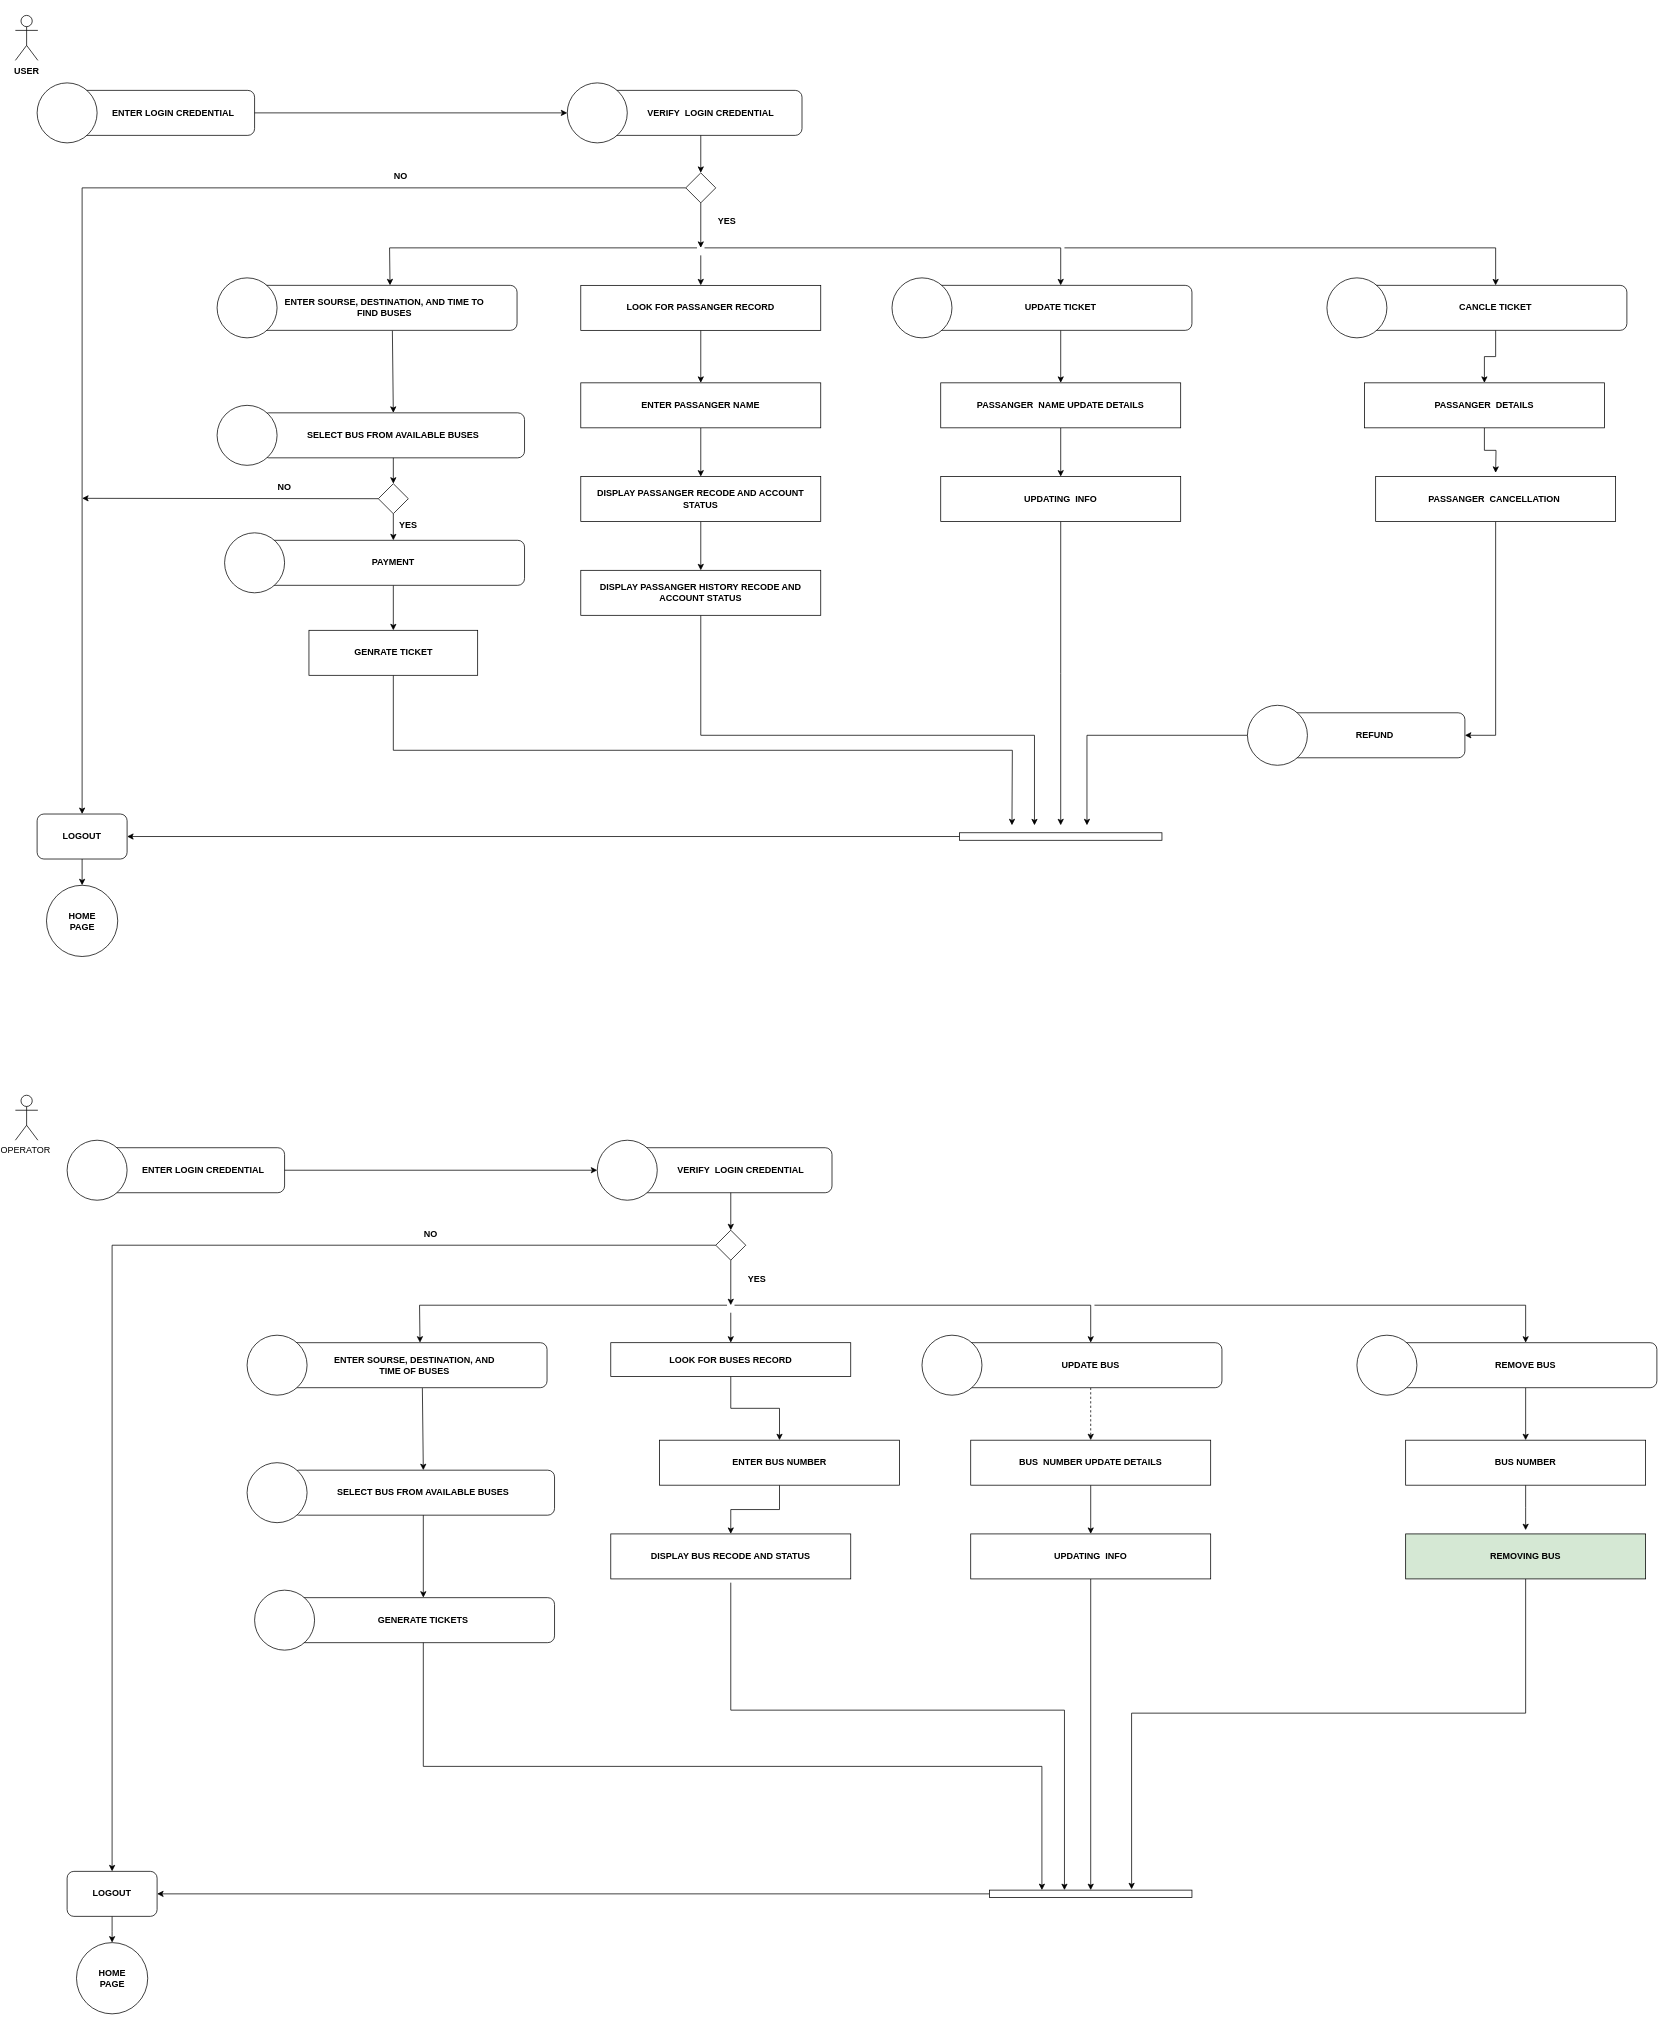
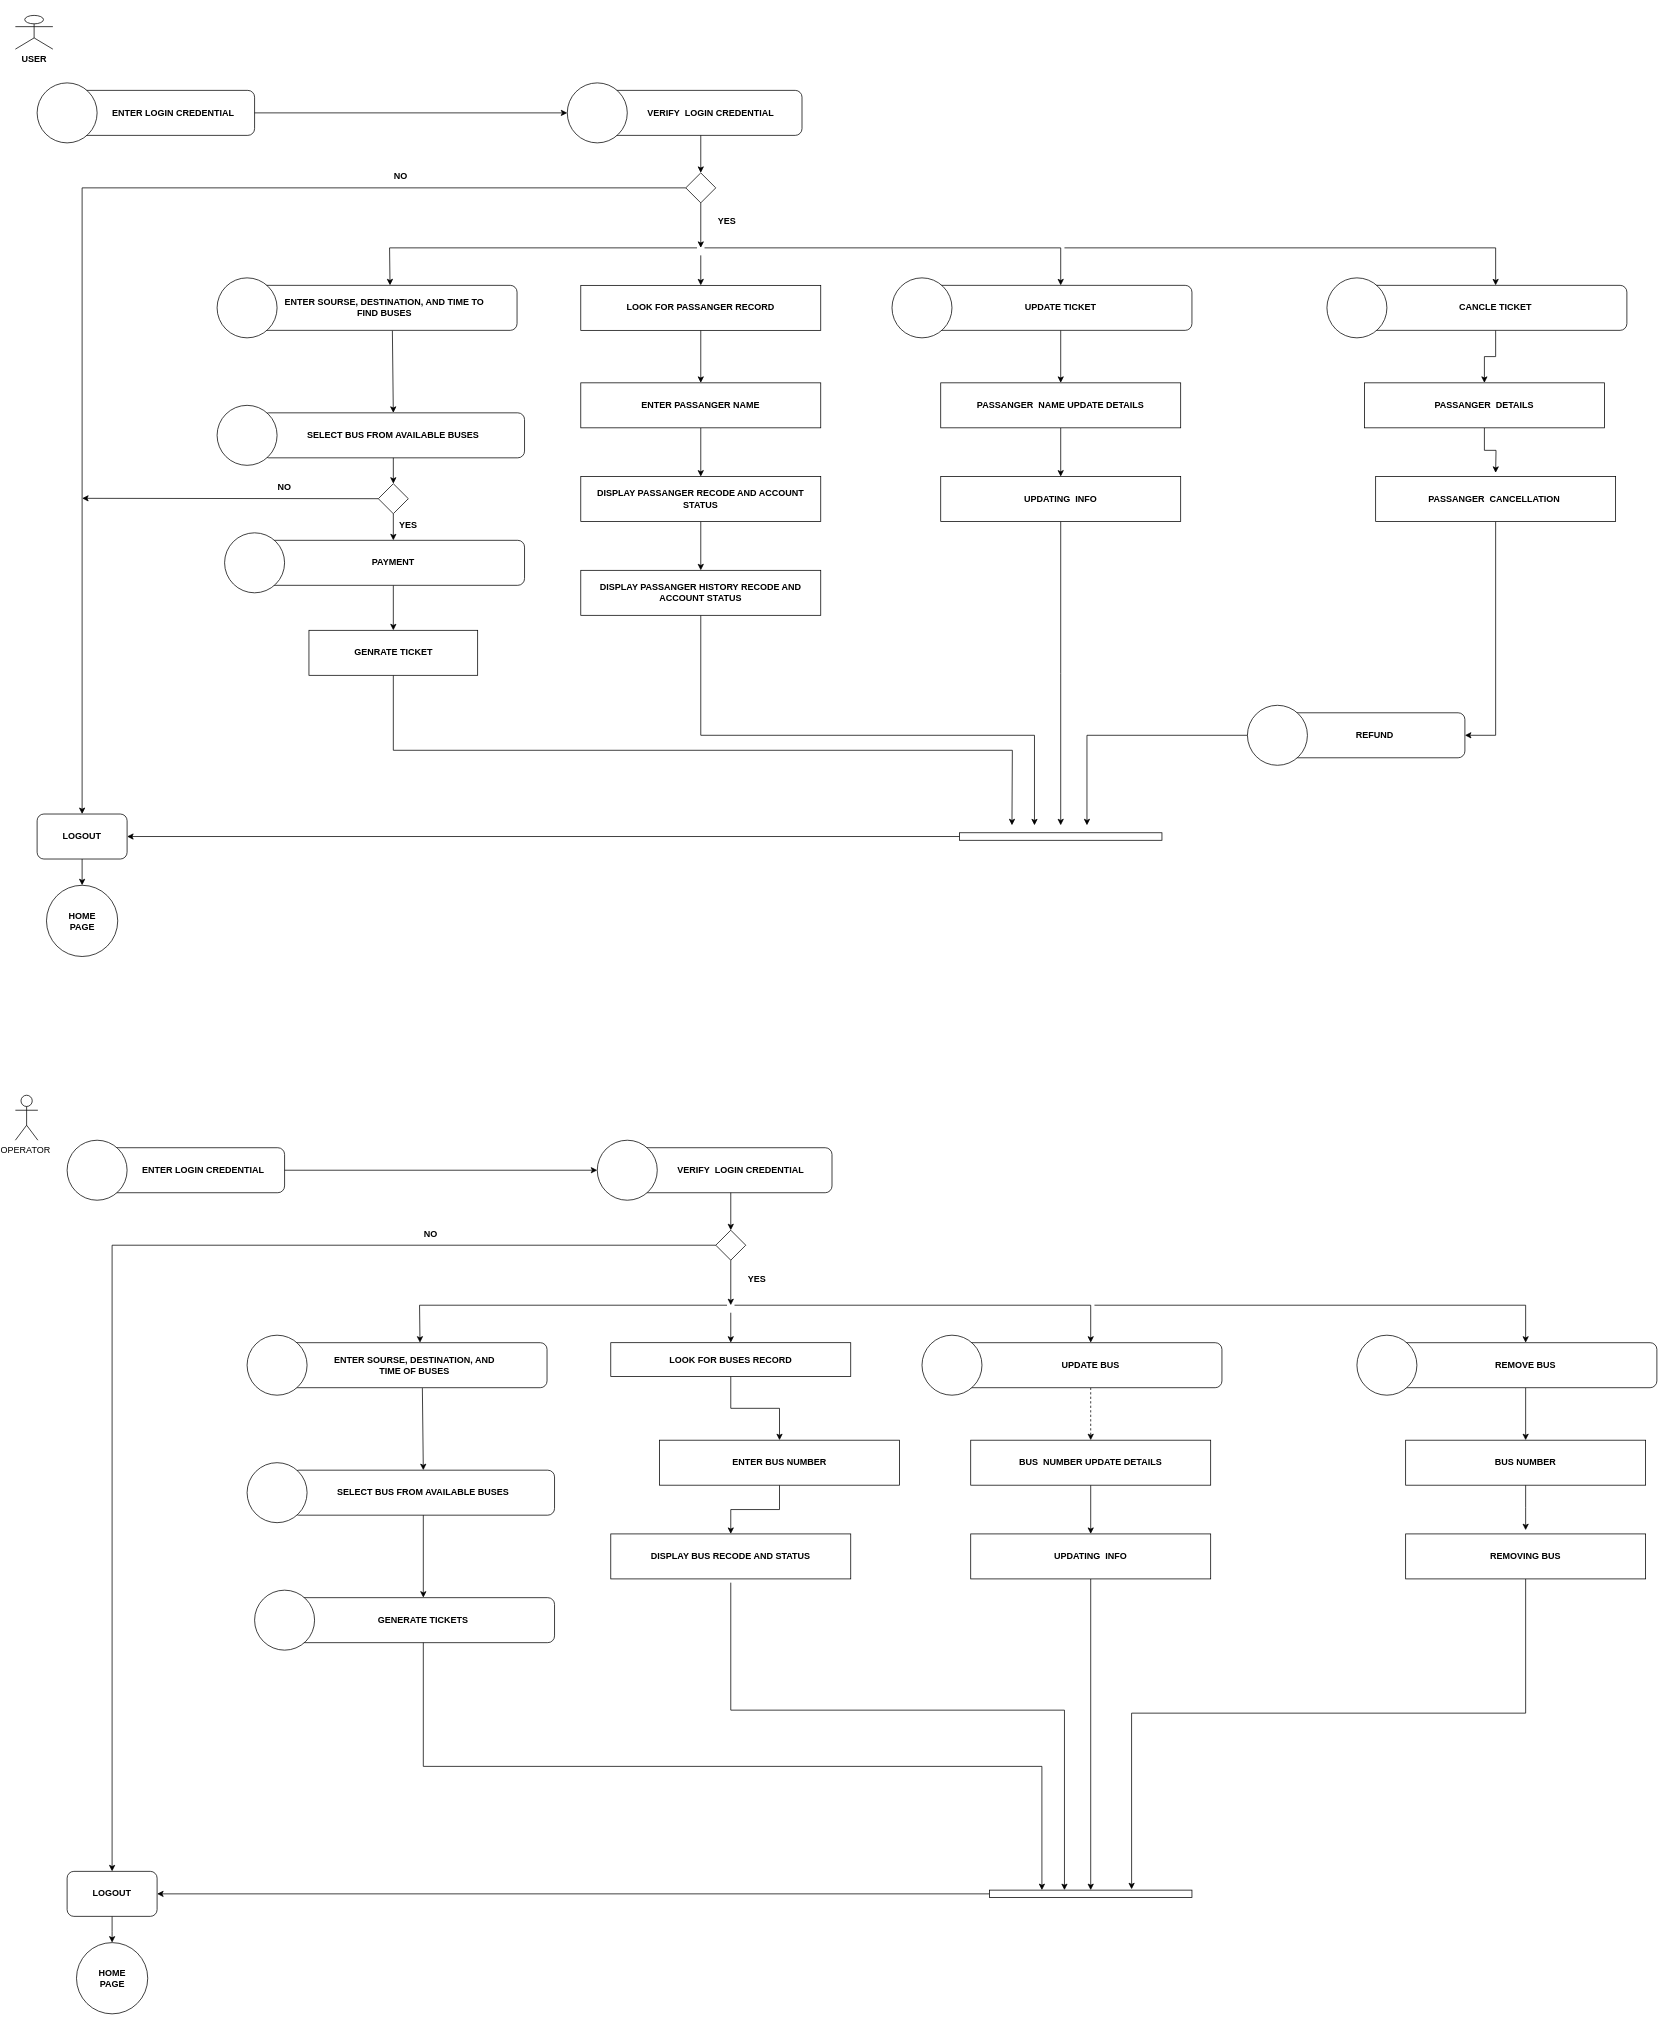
node "USER": size 23x45 -> 38x34
node "REMOVING BUS": fillcolor #d5e8d4 -> #ffffff
